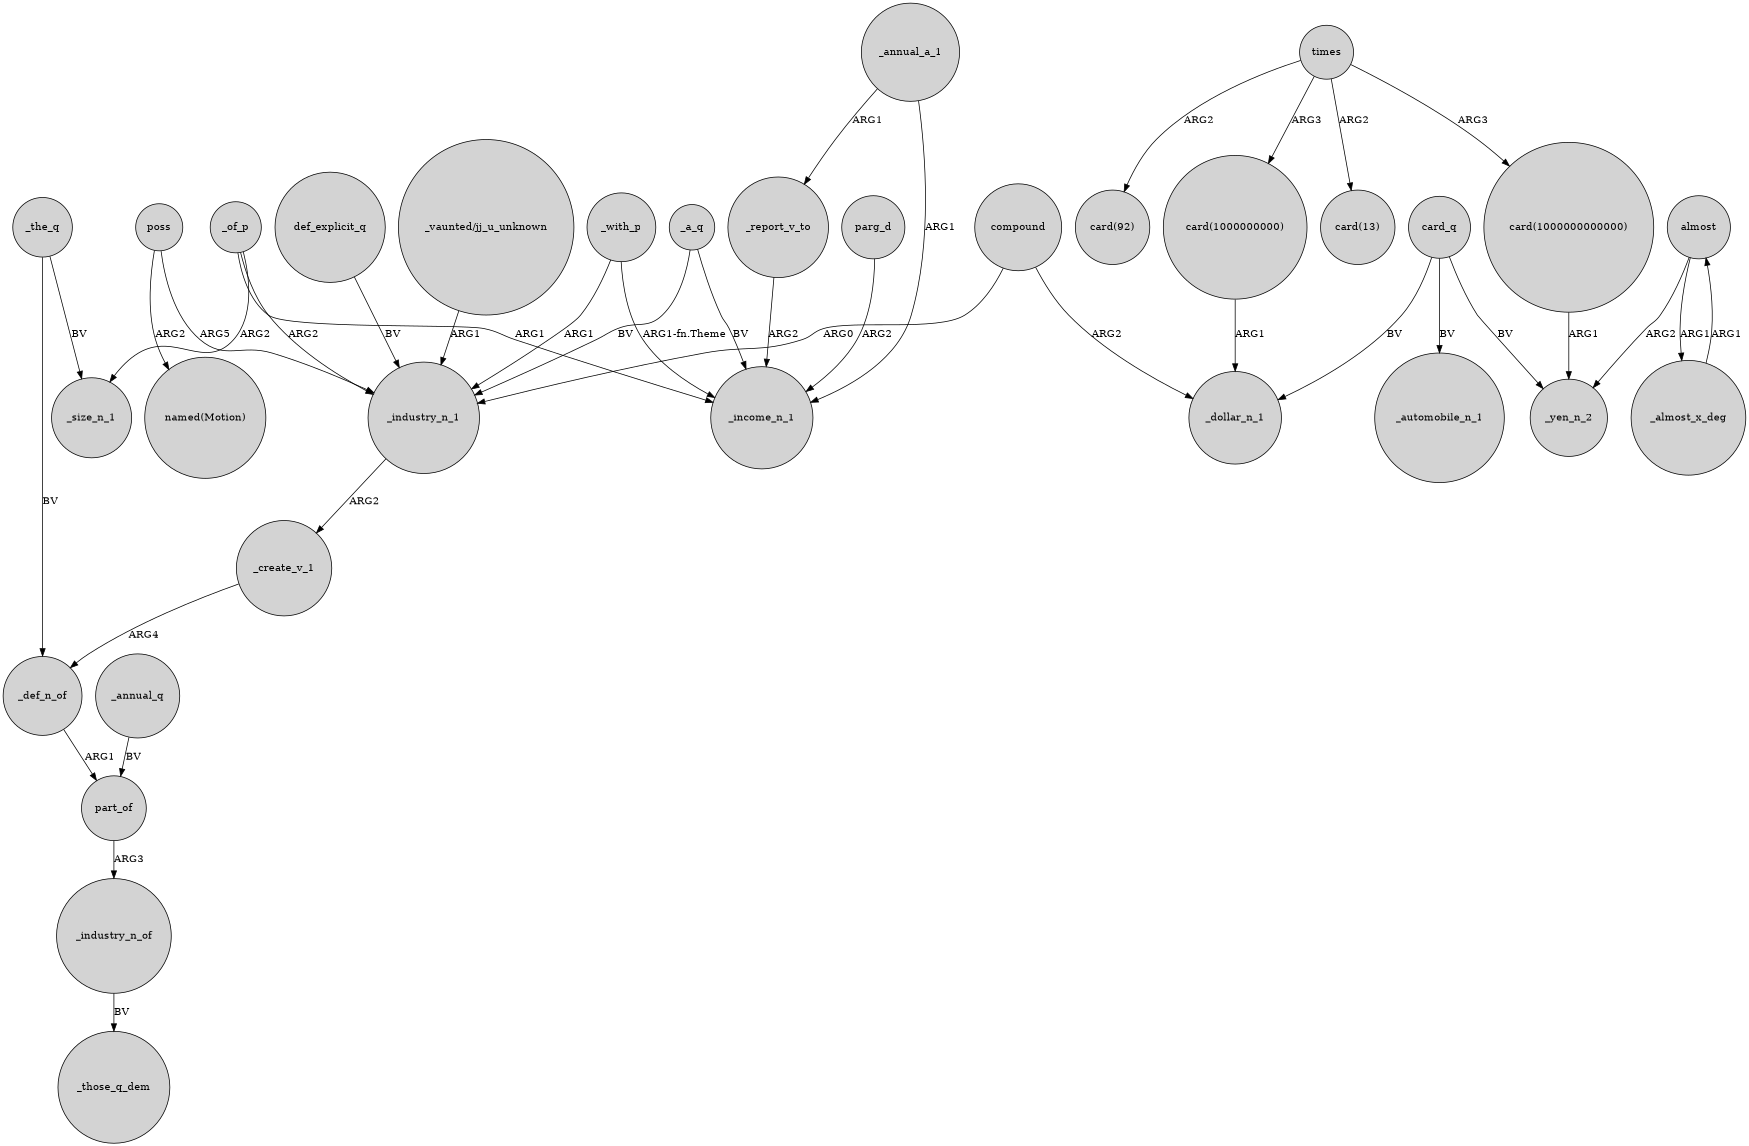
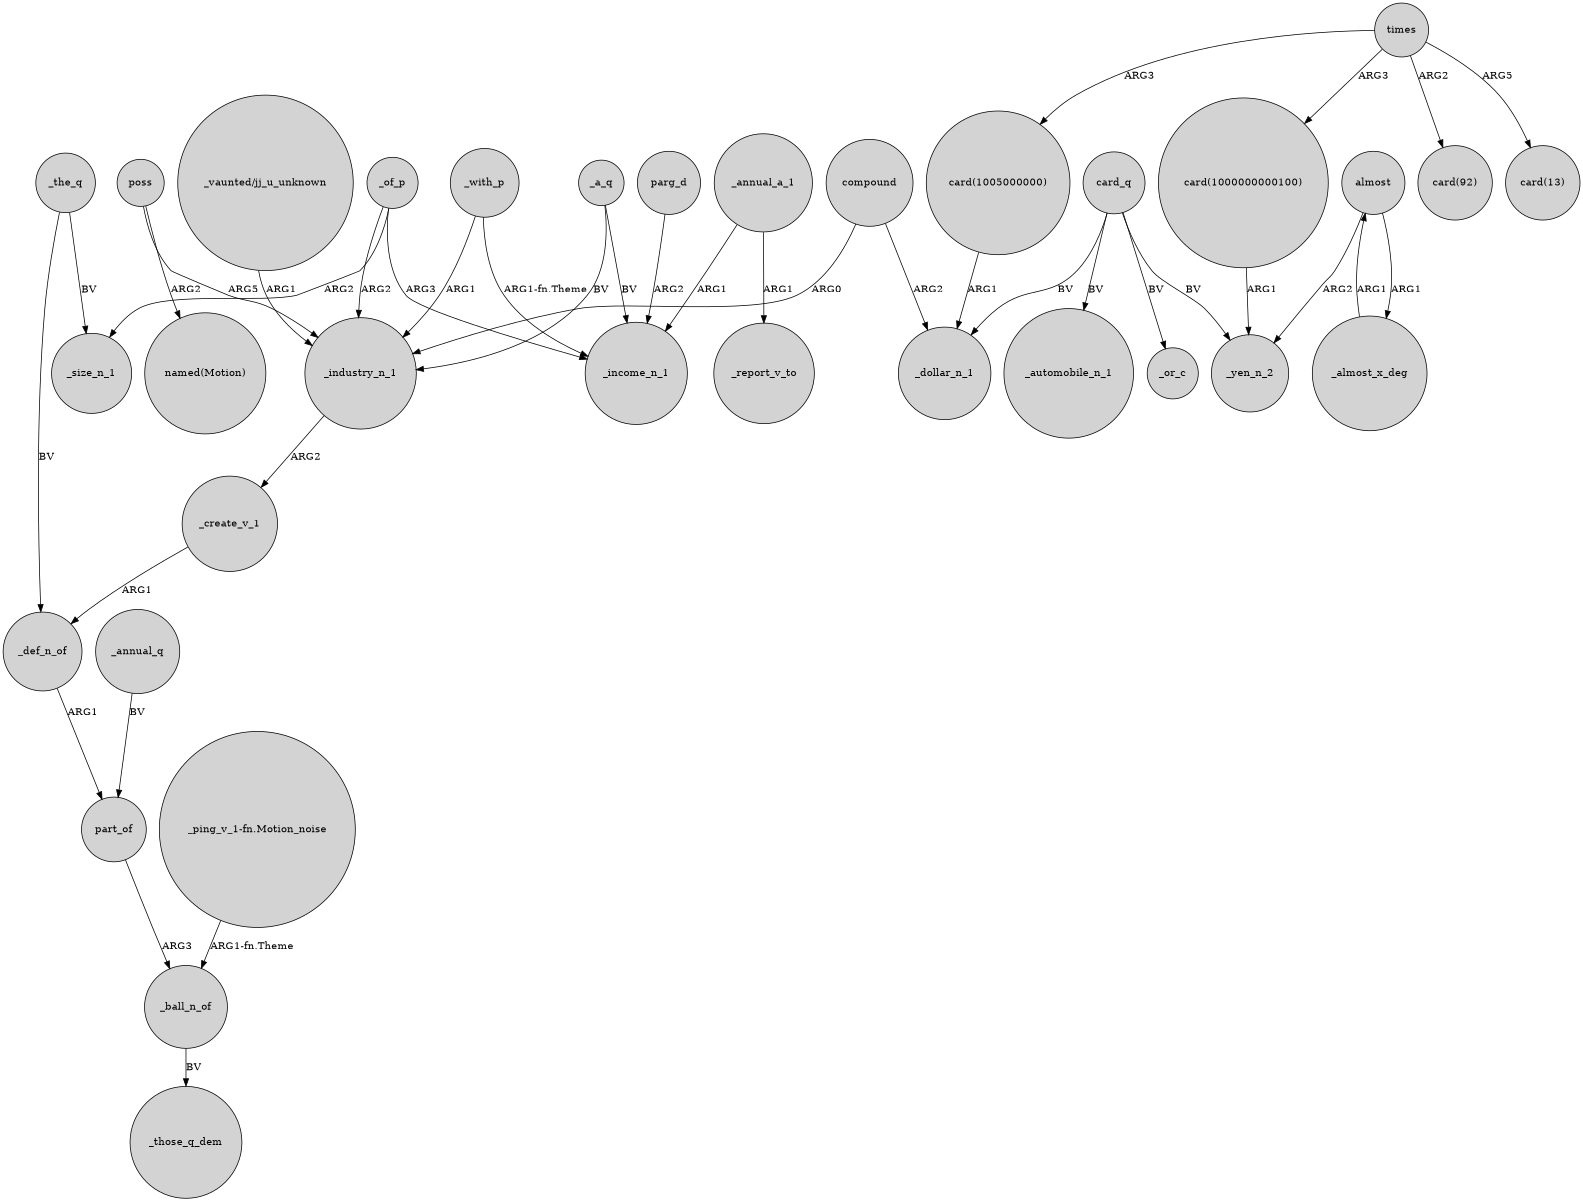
edge "times" -> "card(13)": label "ARG2" -> "ARG5"
node "def_explicit_q": removed
node "card(1000000000)": label "card(1000000000)" -> "card(1005000000)"
node "card(1000000000000)": label "card(1000000000000)" -> "card(1000000000100)"
edge "_report_v_to" -> "_income_n_1": removed, label "ARG2"
edge "_of_p" -> "_income_n_1": label "ARG1" -> "ARG3"
node "_or_c": added
edge "_create_v_1" -> "_def_n_of": label "ARG4" -> "ARG1"
node "_ping_v_1-fn.Motion_noise": added
node "_industry_n_of": label "_industry_n_of" -> "_ball_n_of"
